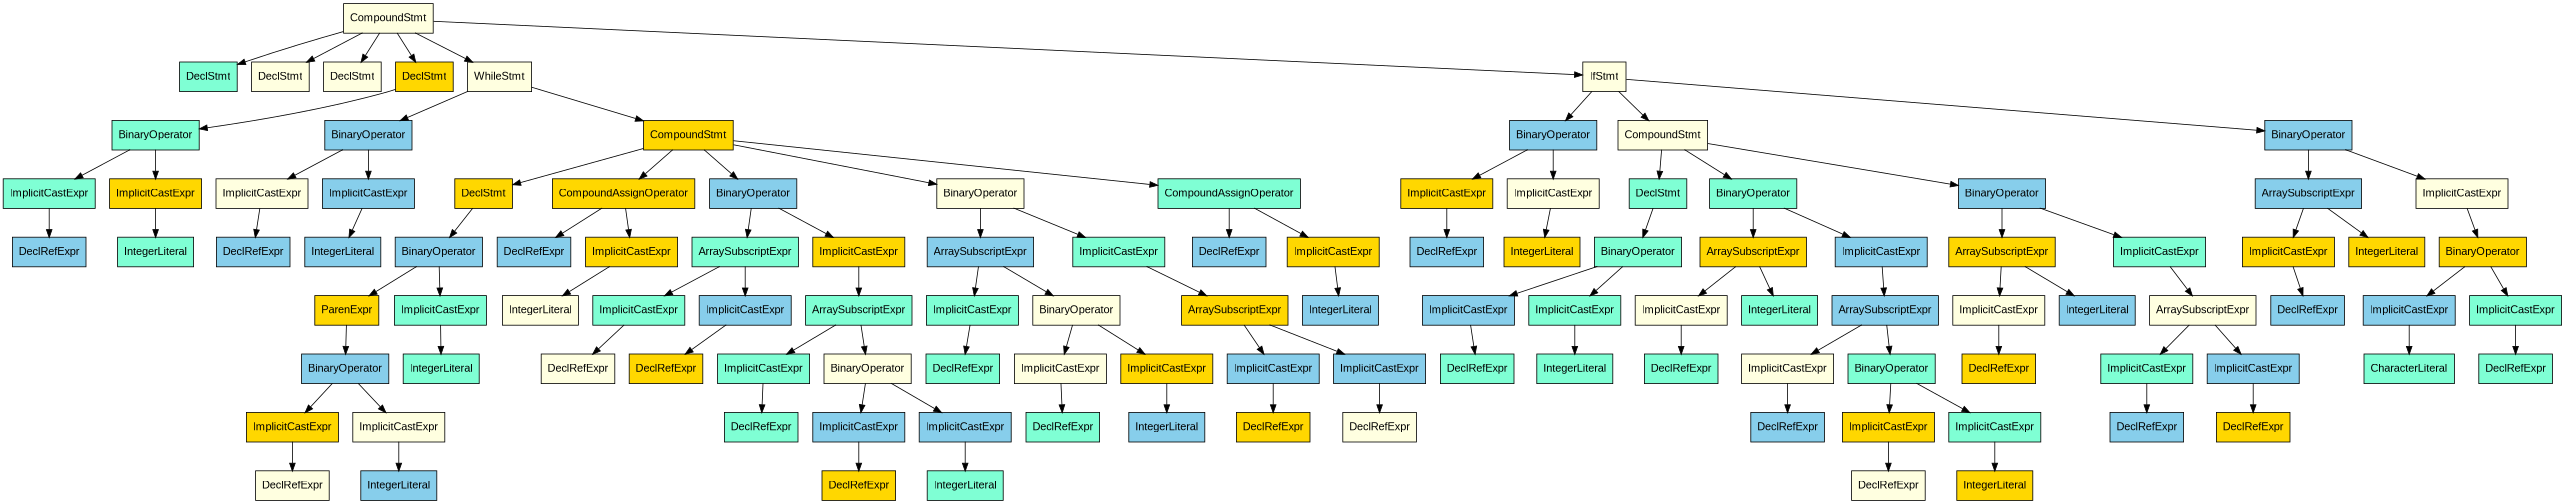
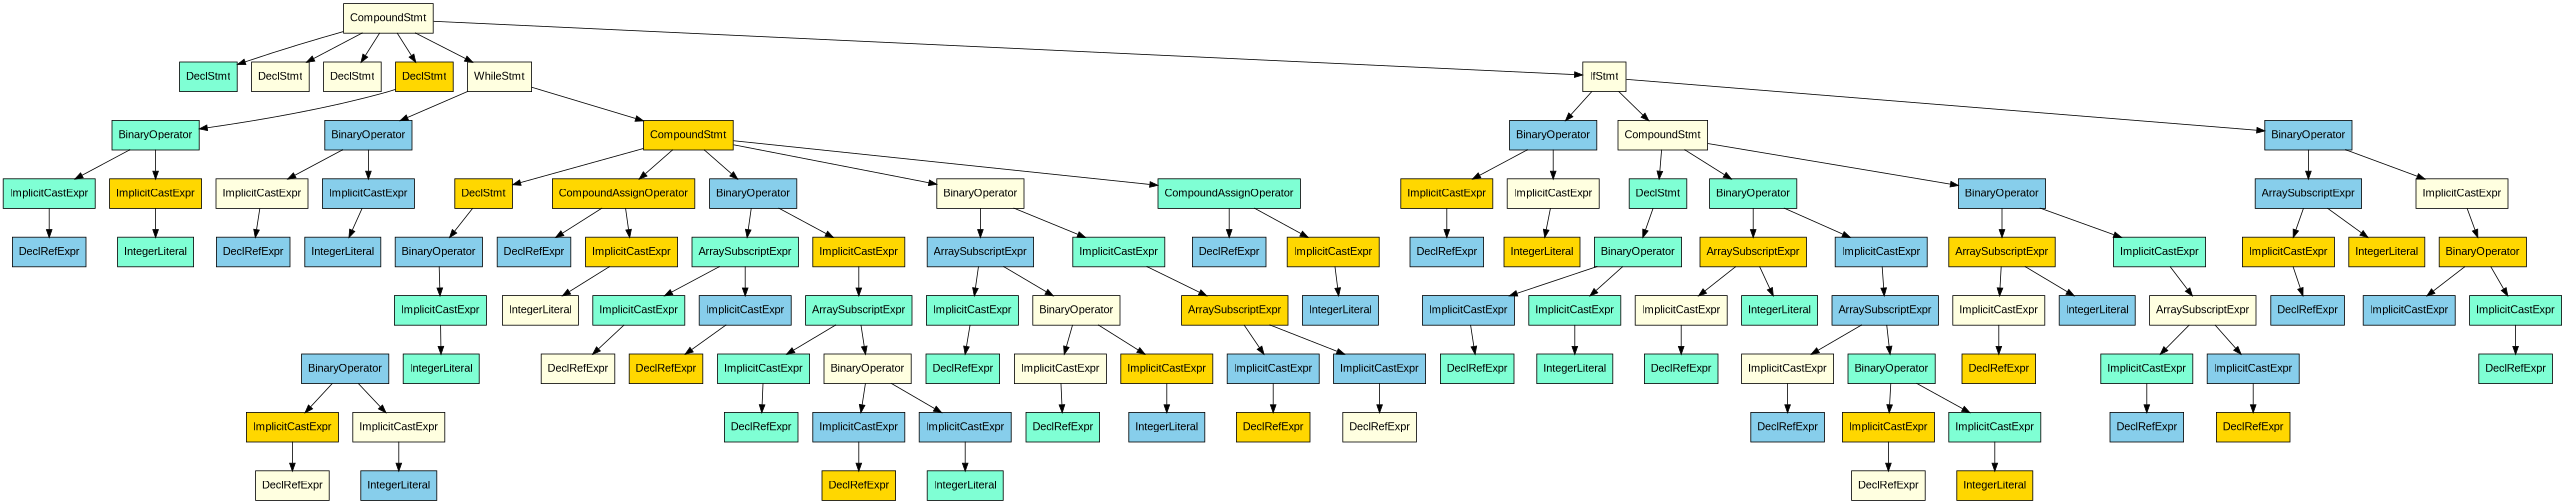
node "ParenExpr": removed
node "CharacterLiteral": removed
